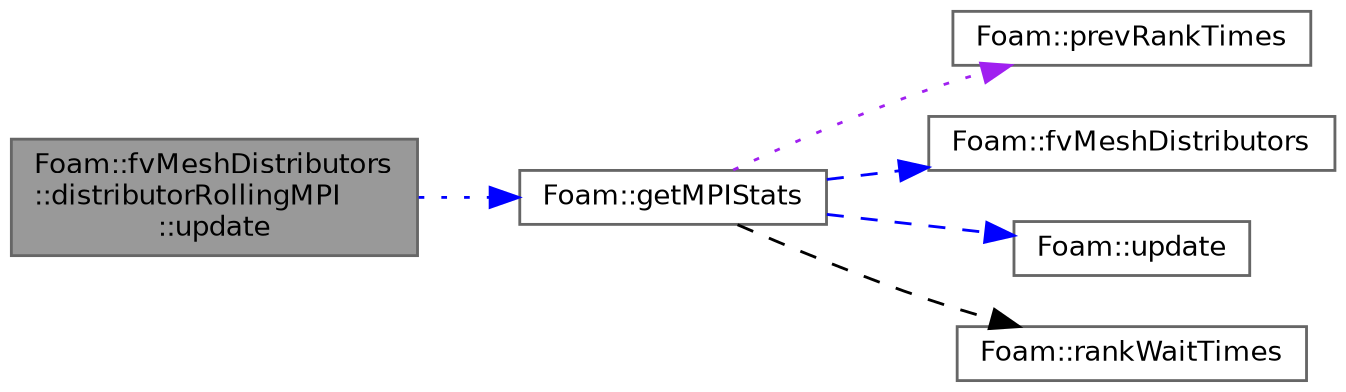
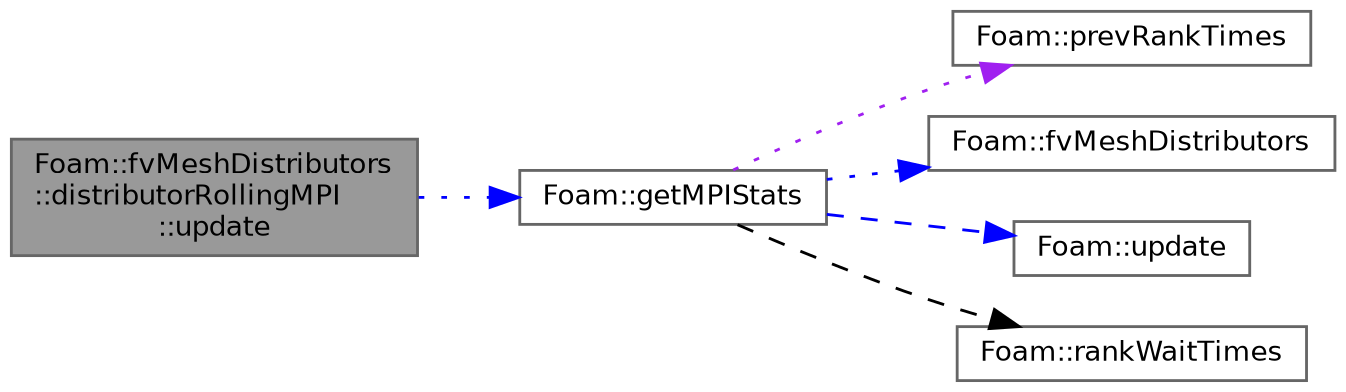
edge "Foam::getMPIStats" -> "Foam::fvMeshDistributors": style dashed -> dotted
